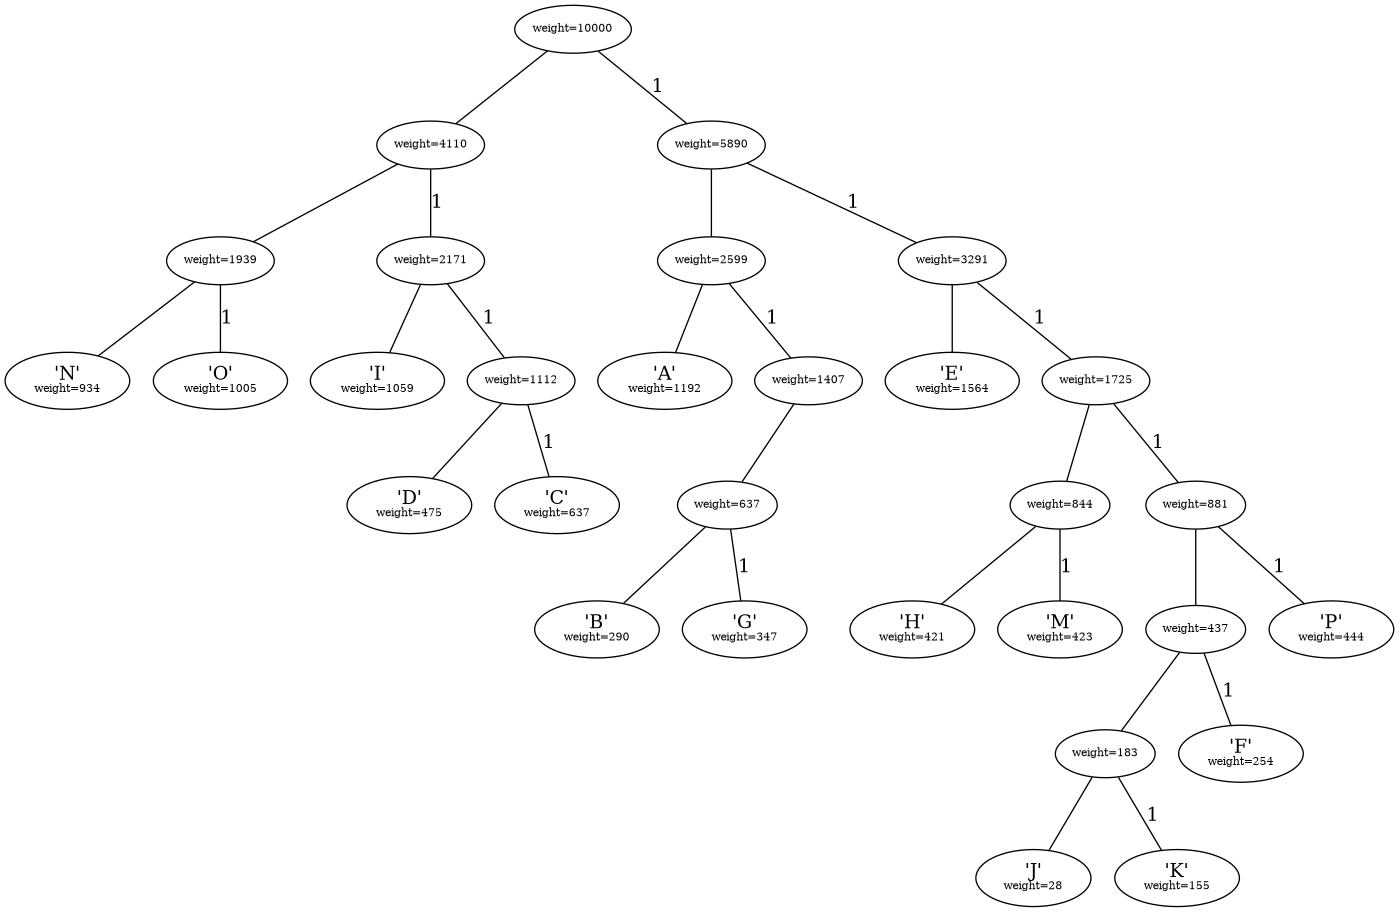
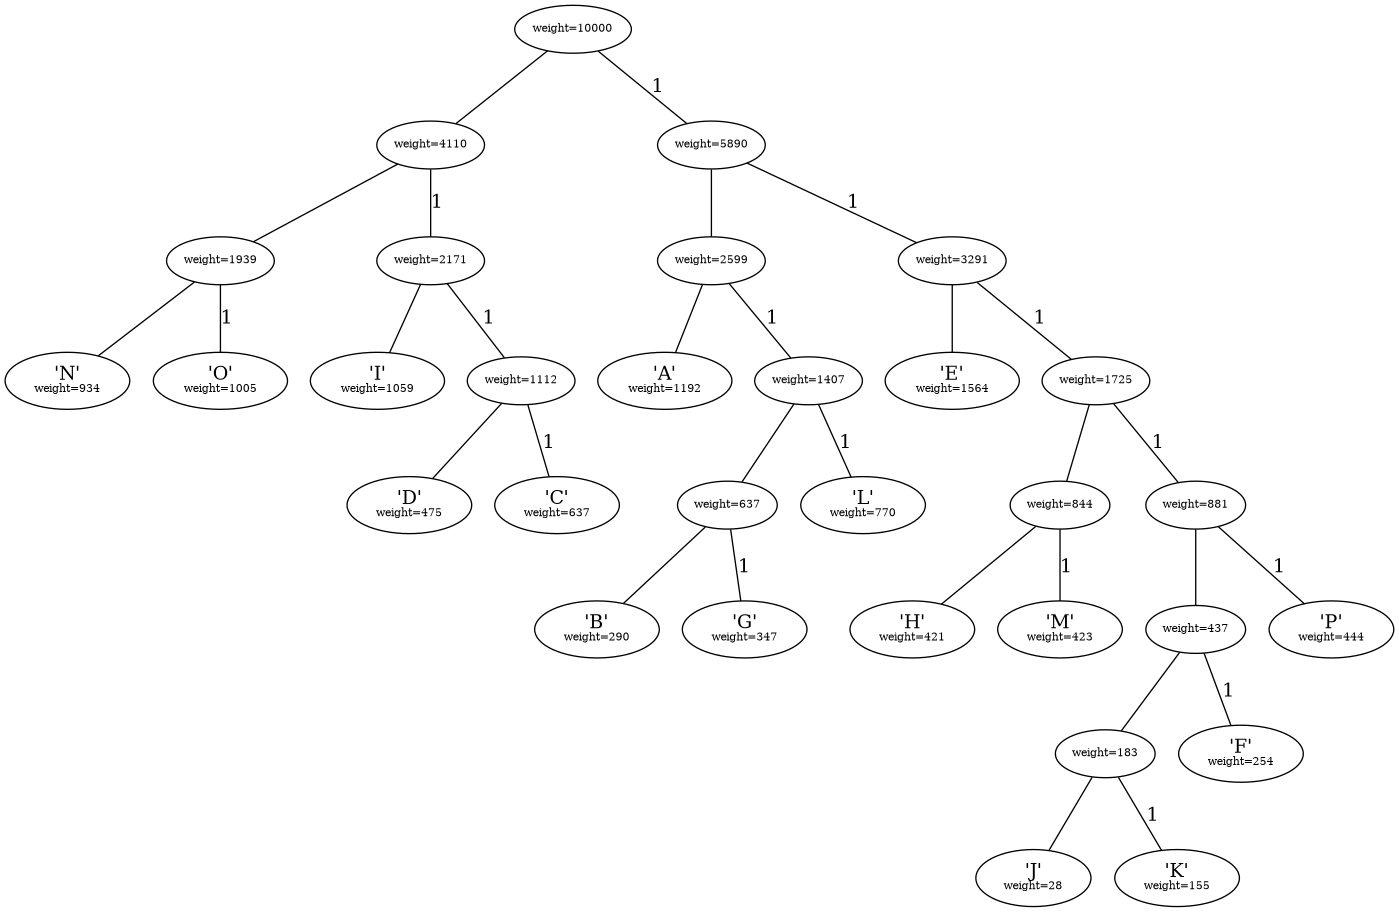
node "'L'": added
